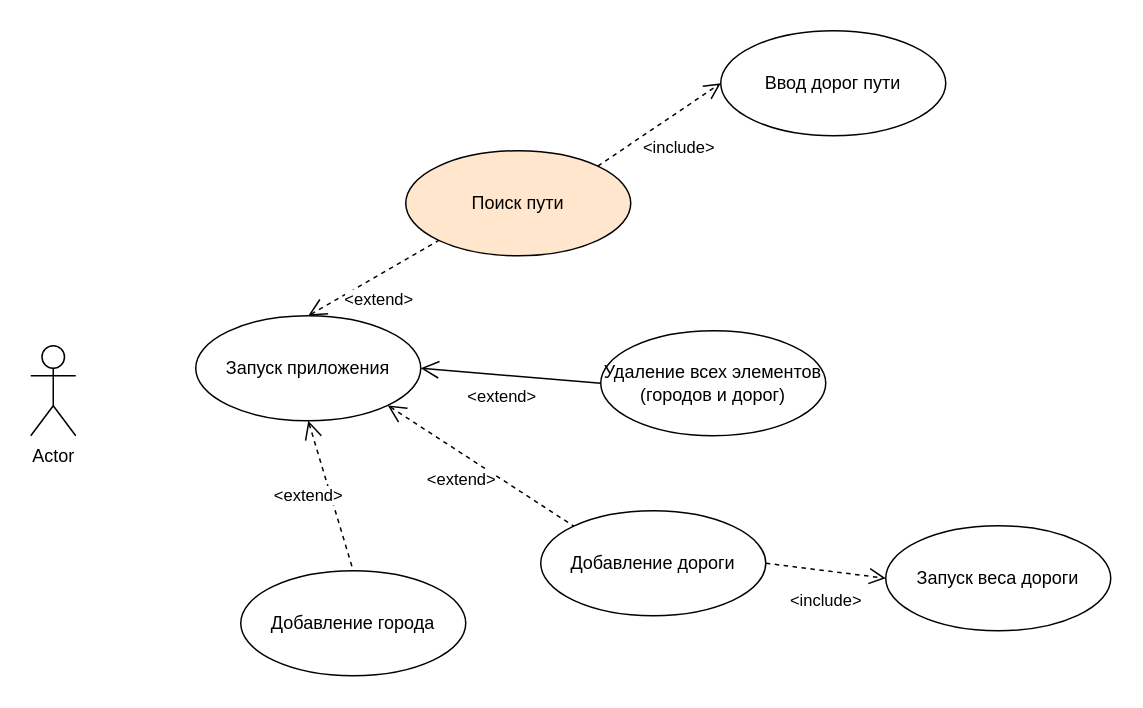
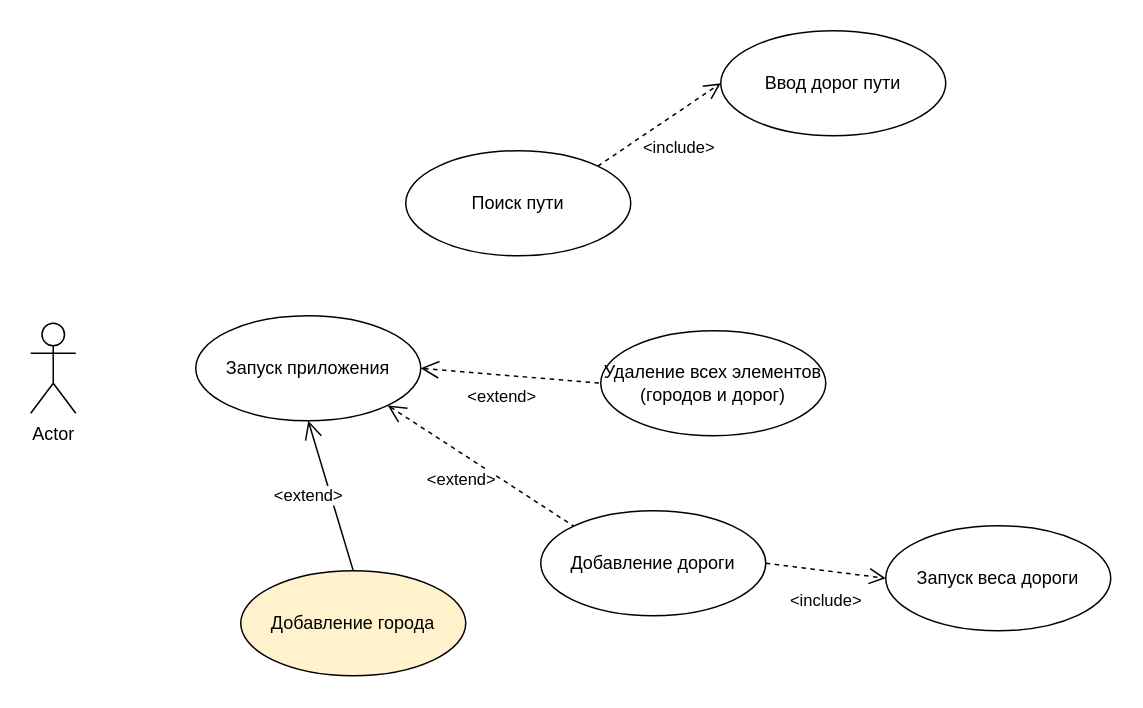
node "Поиск пути": fillcolor #ffe6cc -> #ffffff
edge "Поиск пути" -> "Запуск приложения": removed, label "<extend>"
edge "Удаление всех элементов (городов и дорог)" -> "Запуск приложения": style solid -> dashed
node "Actor": moved (53, 391) -> (53, 368)
edge "Добавление города" -> "Запуск приложения": style dashed -> solid
node "Добавление города": fillcolor #ffffff -> #fff2cc
